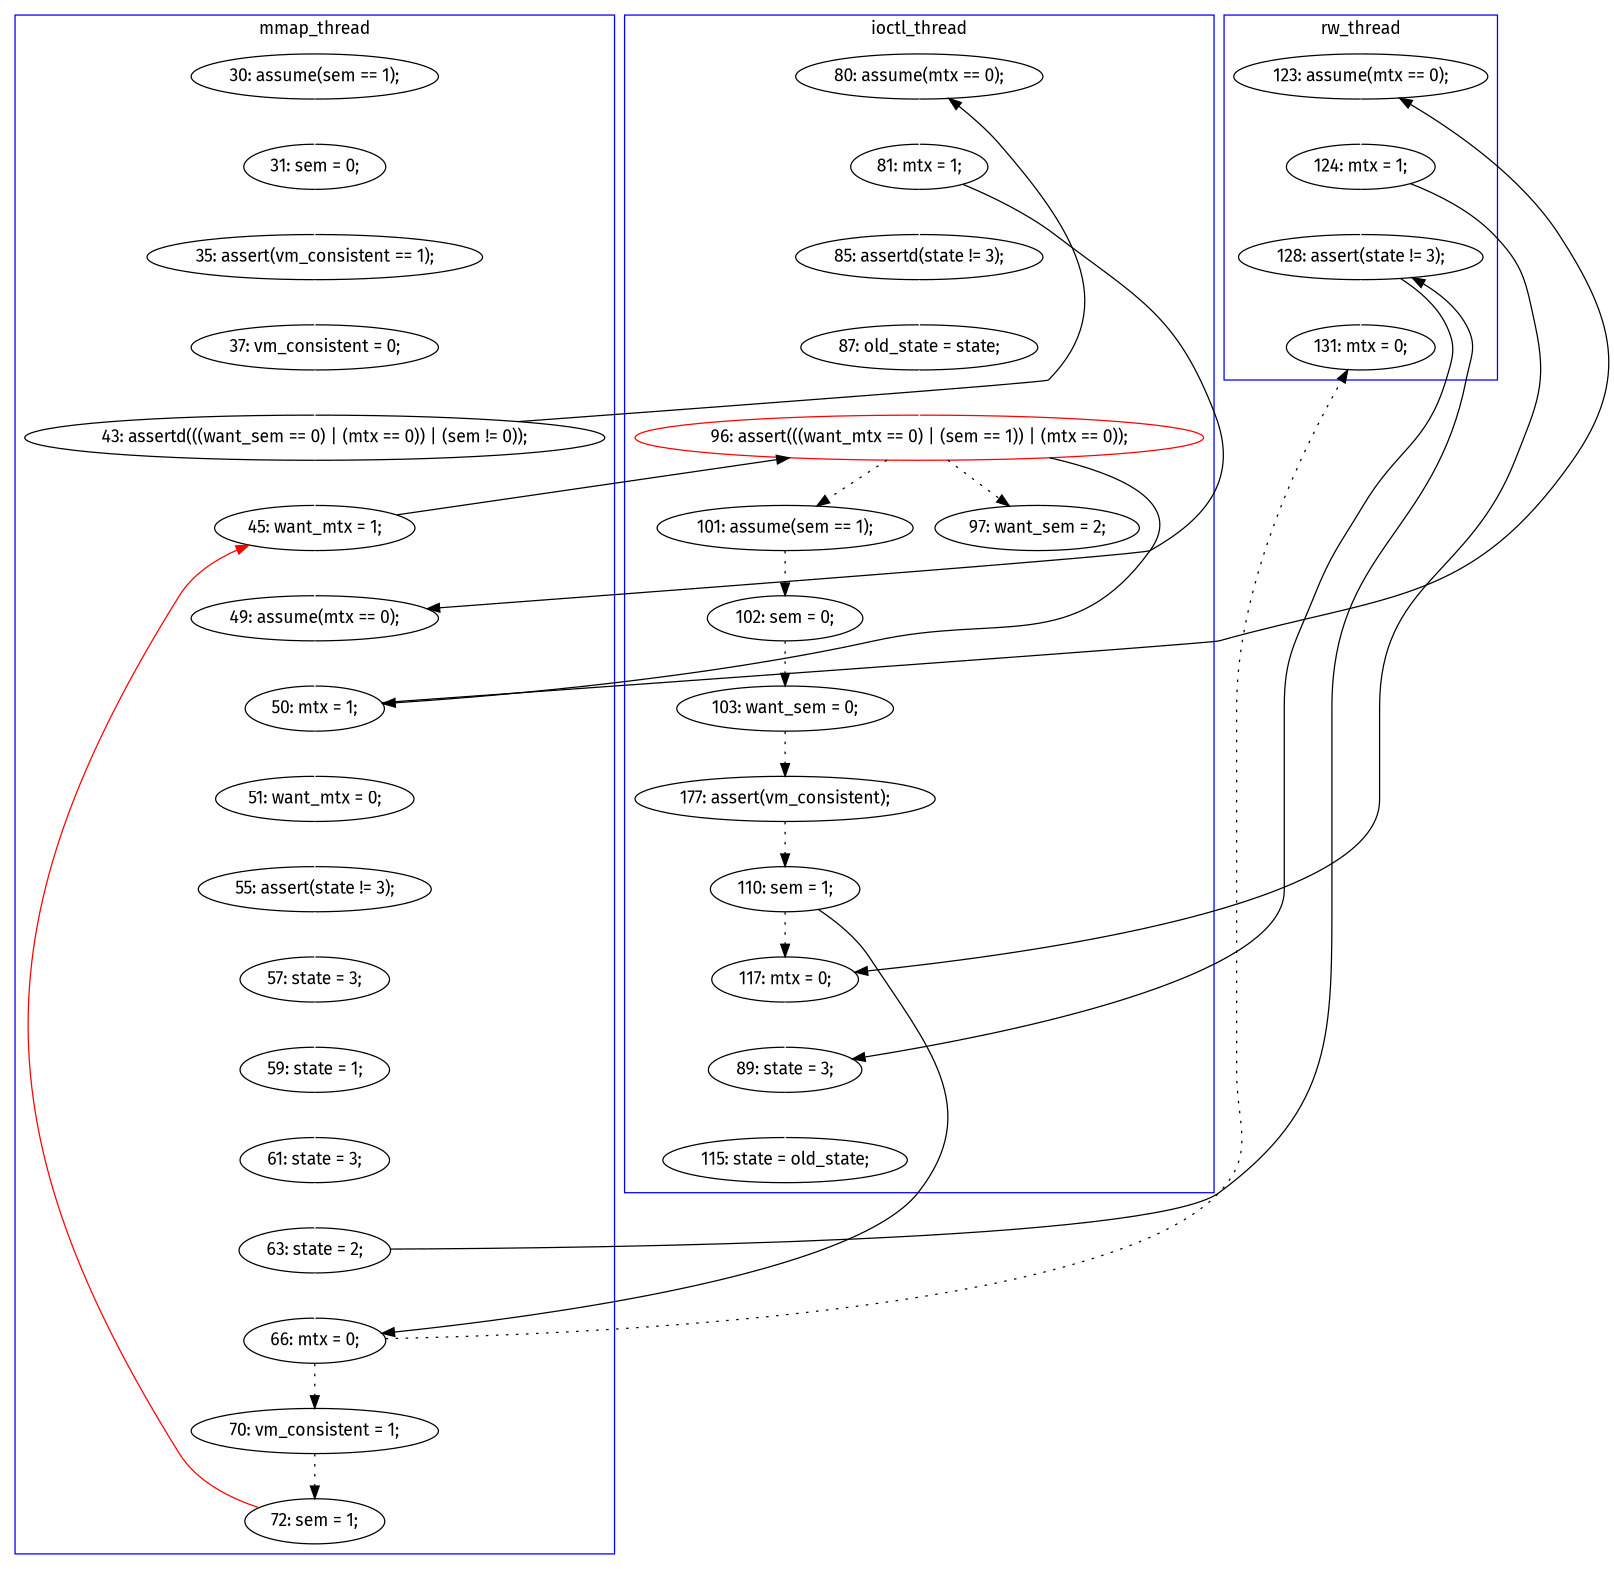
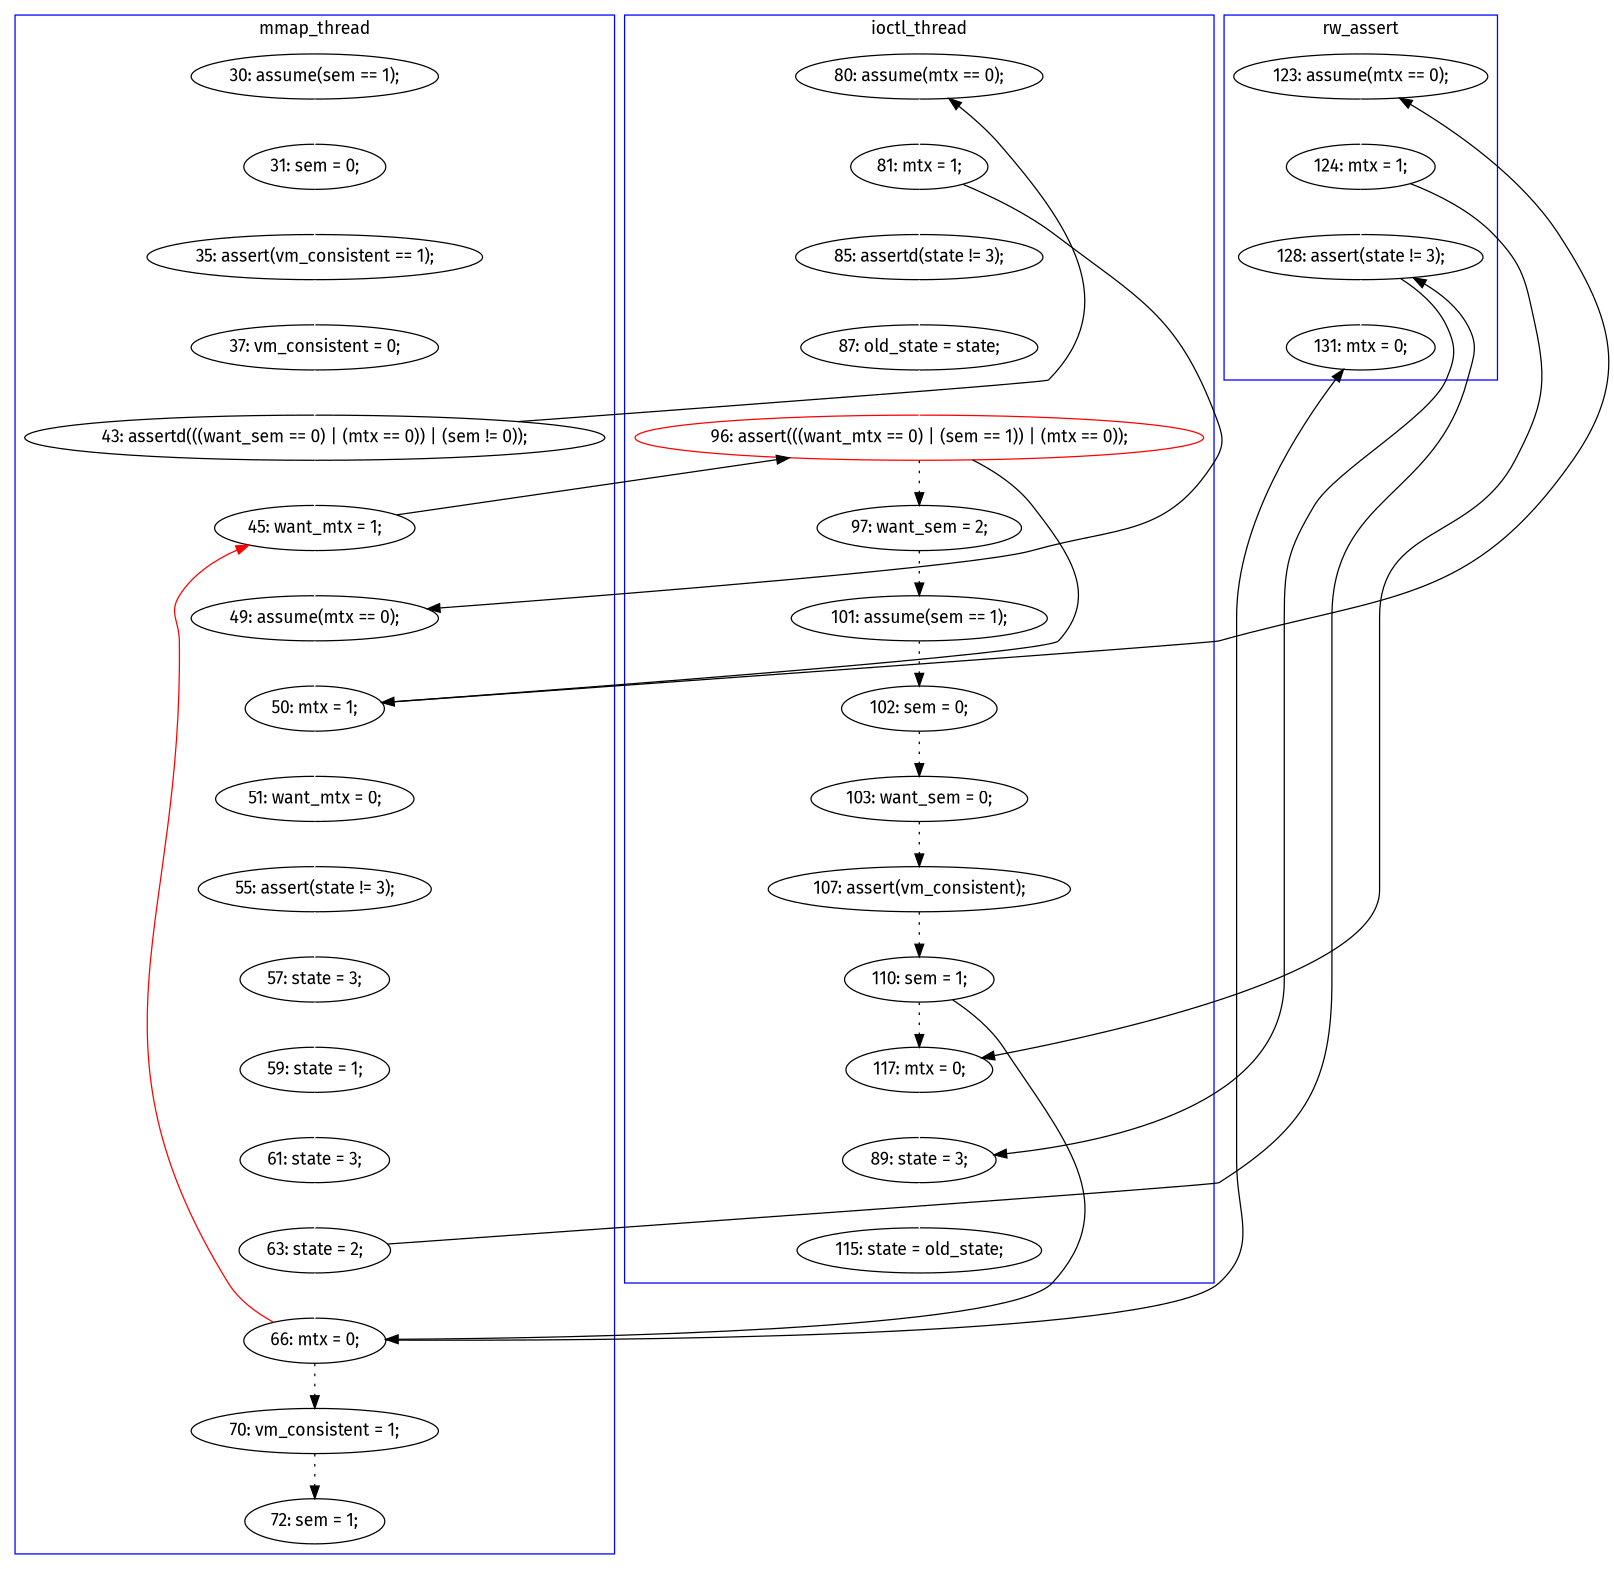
cluster "rw_thread": label "rw_thread" -> "rw_assert"
edge "96: assert(((want_mtx == 0) | (sem == 1)) | (mtx == 0));" -> "101: assume(sem == 1);": now "97: want_sem = 2;" -> "101: assume(sem == 1);"
node "177: assert(vm_consistent);": label "177: assert(vm_consistent);" -> "107: assert(vm_consistent);"
edge "72: sem = 1;" -> "45: want_mtx = 1;": now "66: mtx = 0;" -> "45: want_mtx = 1;"
edge "66: mtx = 0;" -> "131: mtx = 0;": style dotted -> solid
